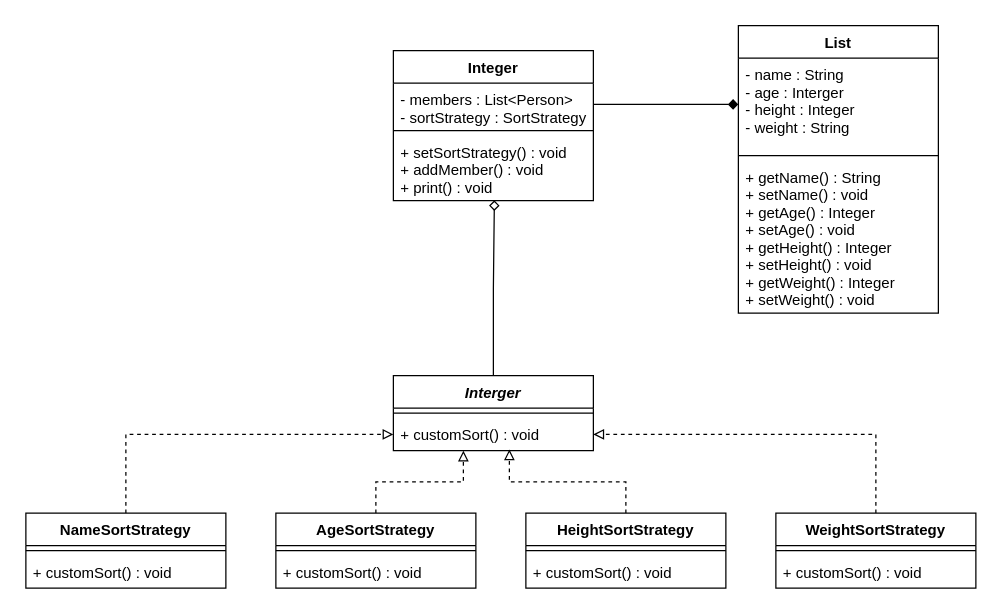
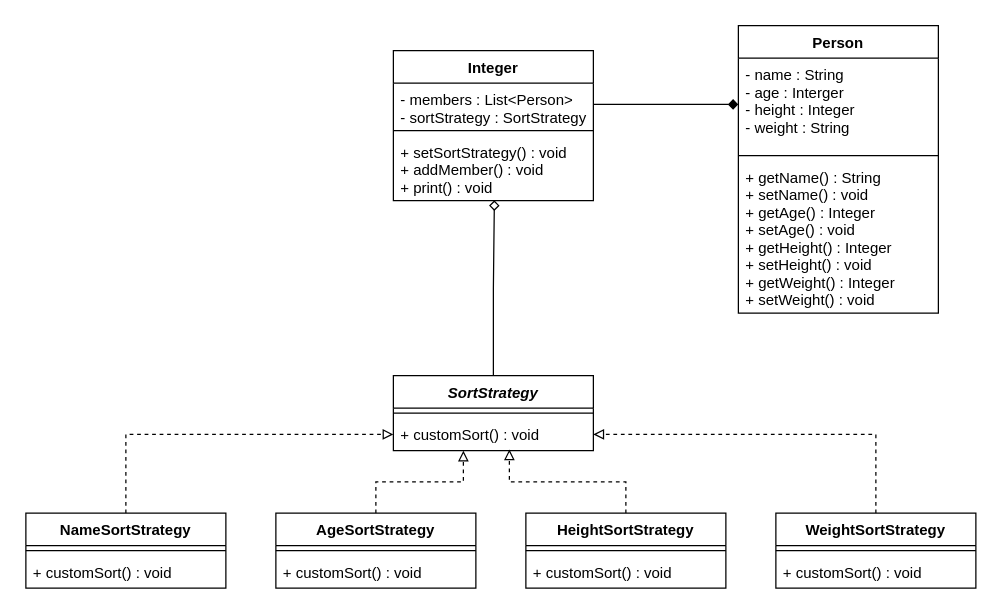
node "List": label "List" -> "Person"
node "Interger": label "Interger" -> "SortStrategy"
